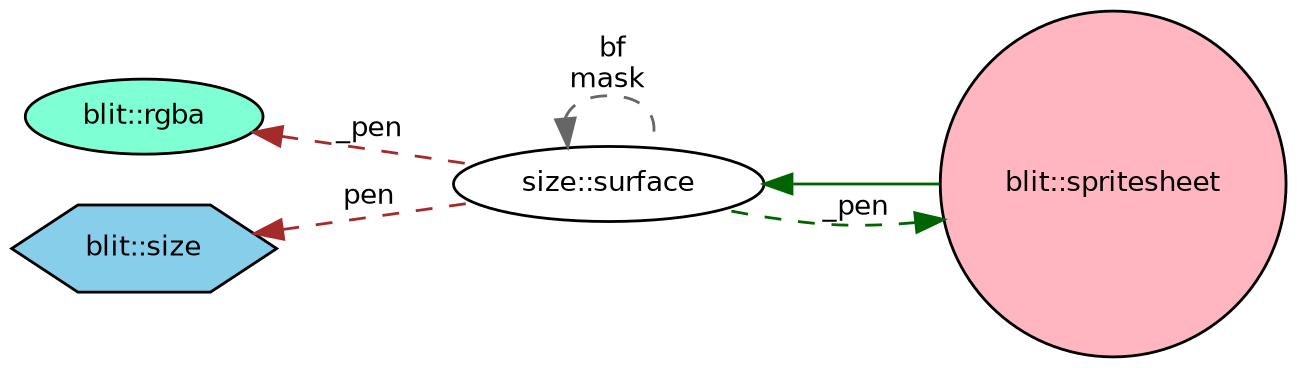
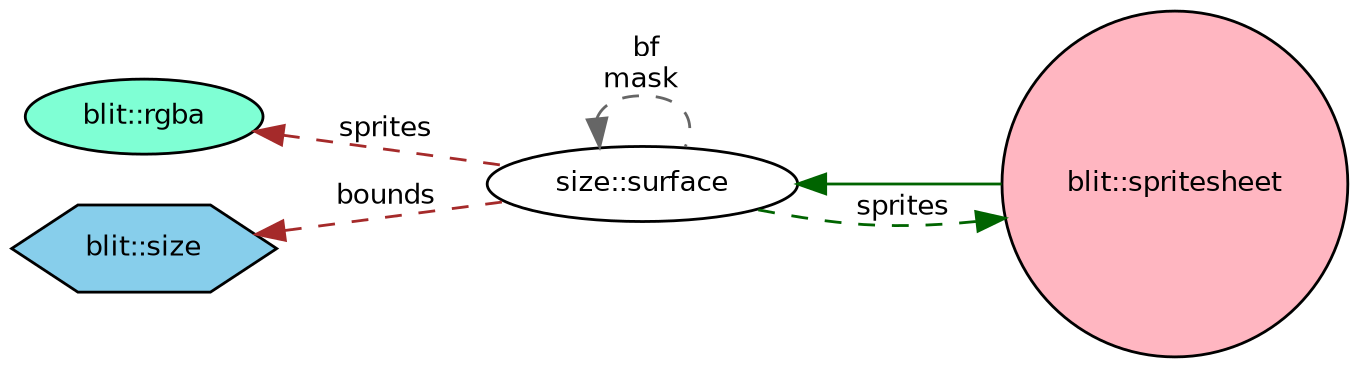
edge "size::surface" -> "blit::rgba": label " _pen" -> " sprites"
edge "size::surface" -> "blit::size": label " pen" -> " bounds"
edge "size::surface" -> "blit::spritesheet": label " _pen" -> " sprites"
